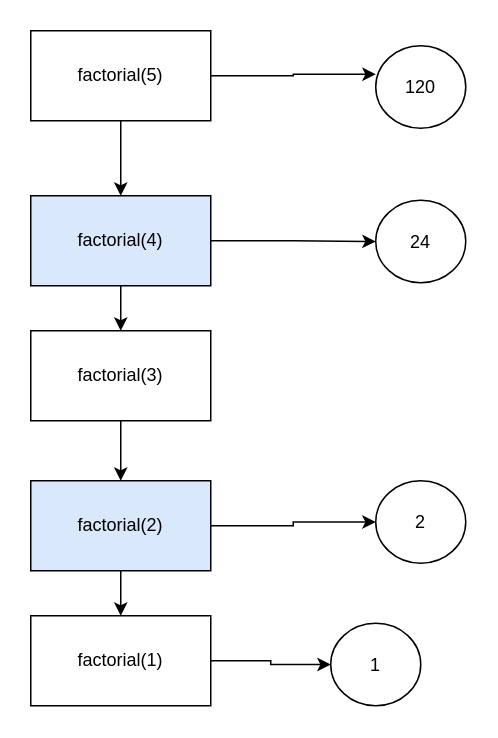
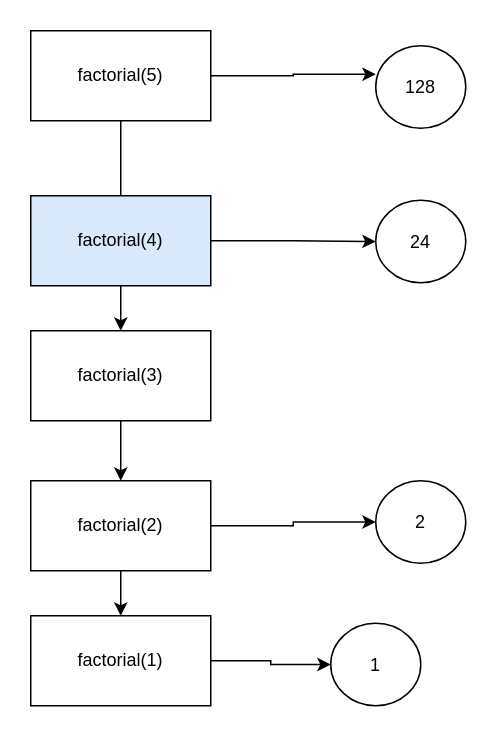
node "120": label "120" -> "128"
edge "factorial(5)" -> "factorial(4)": arrowhead classic -> none
node "factorial(2)": fillcolor #dae8fc -> #ffffff
